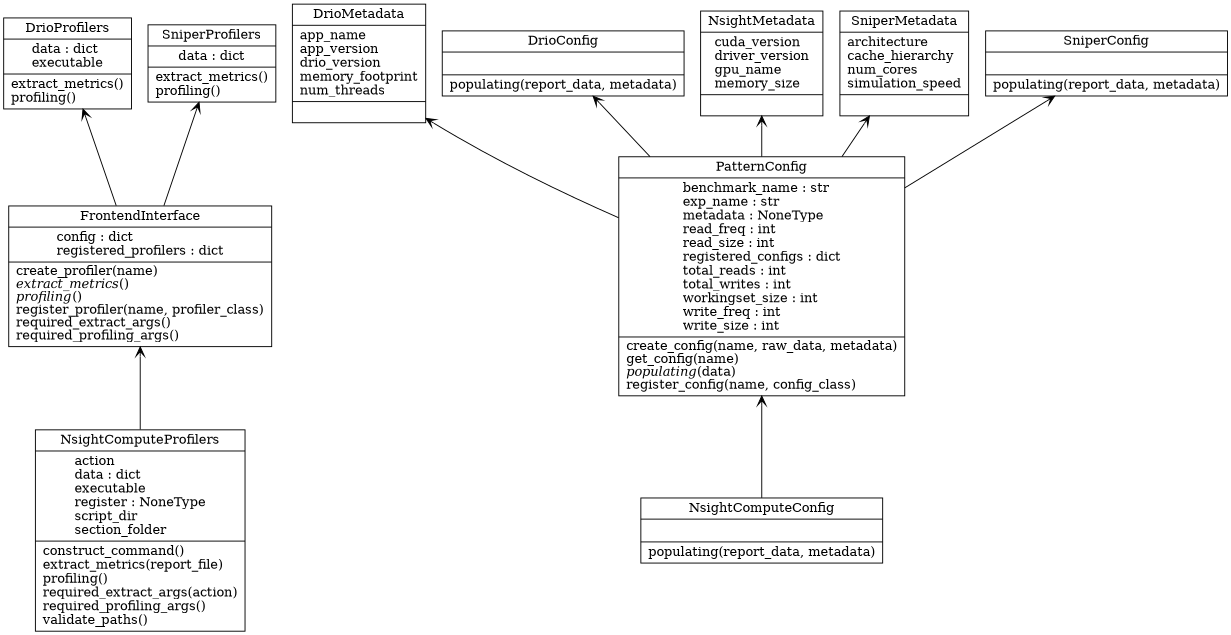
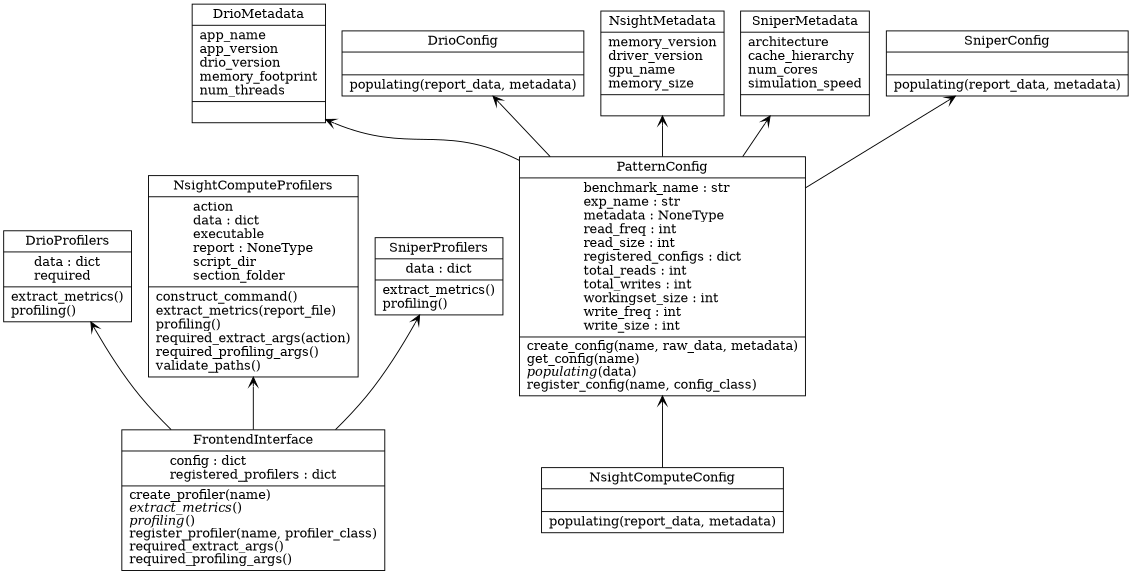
node "NsightMetadata": text "cuda_version" -> "memory_version"
node "DrioProfilers": text "executable" -> "required"
edge "NsightComputeProfilers" -> "FrontendInterface": reversed
node "NsightComputeProfilers": text "register : NoneType" -> "report : NoneType"
